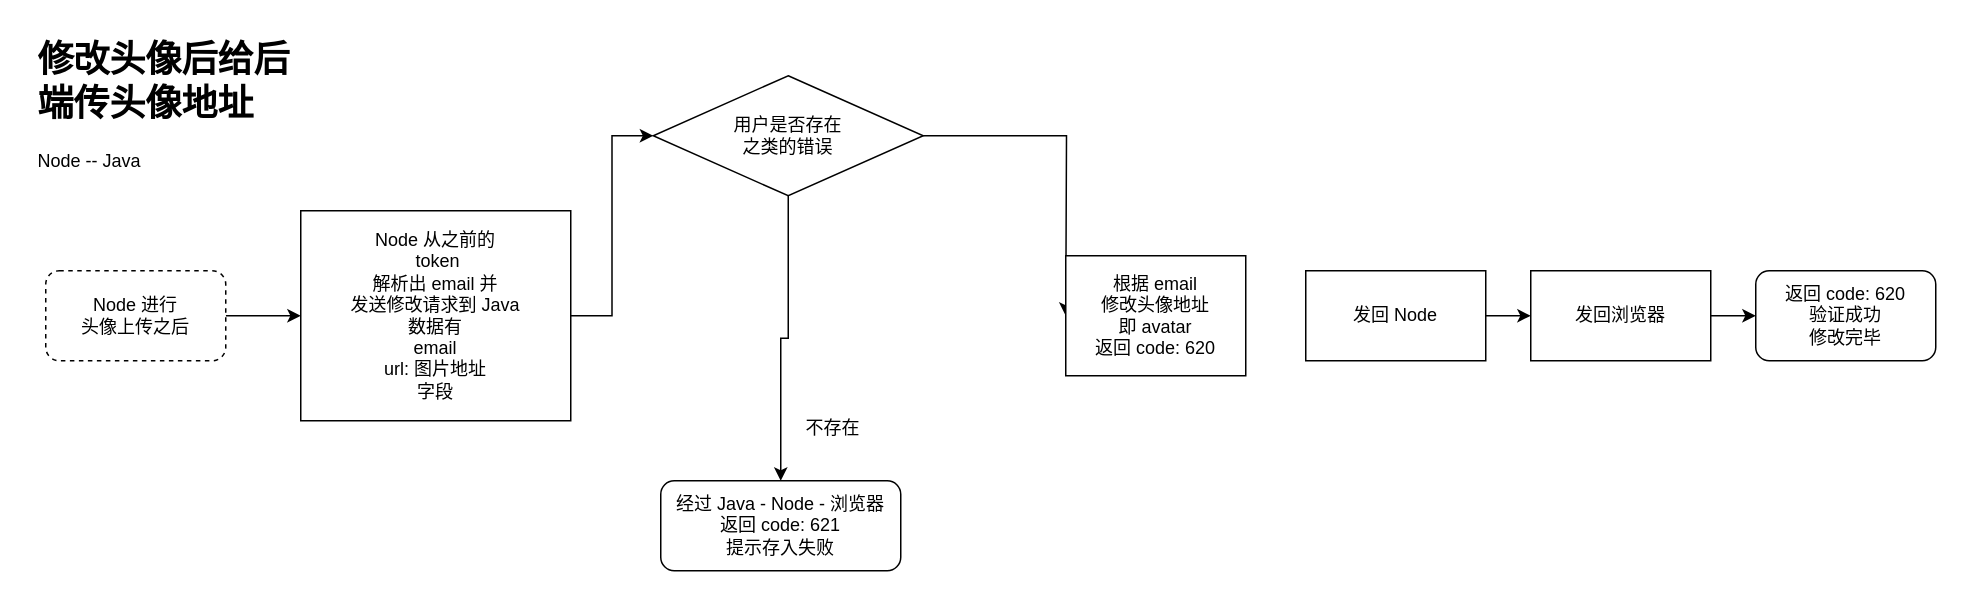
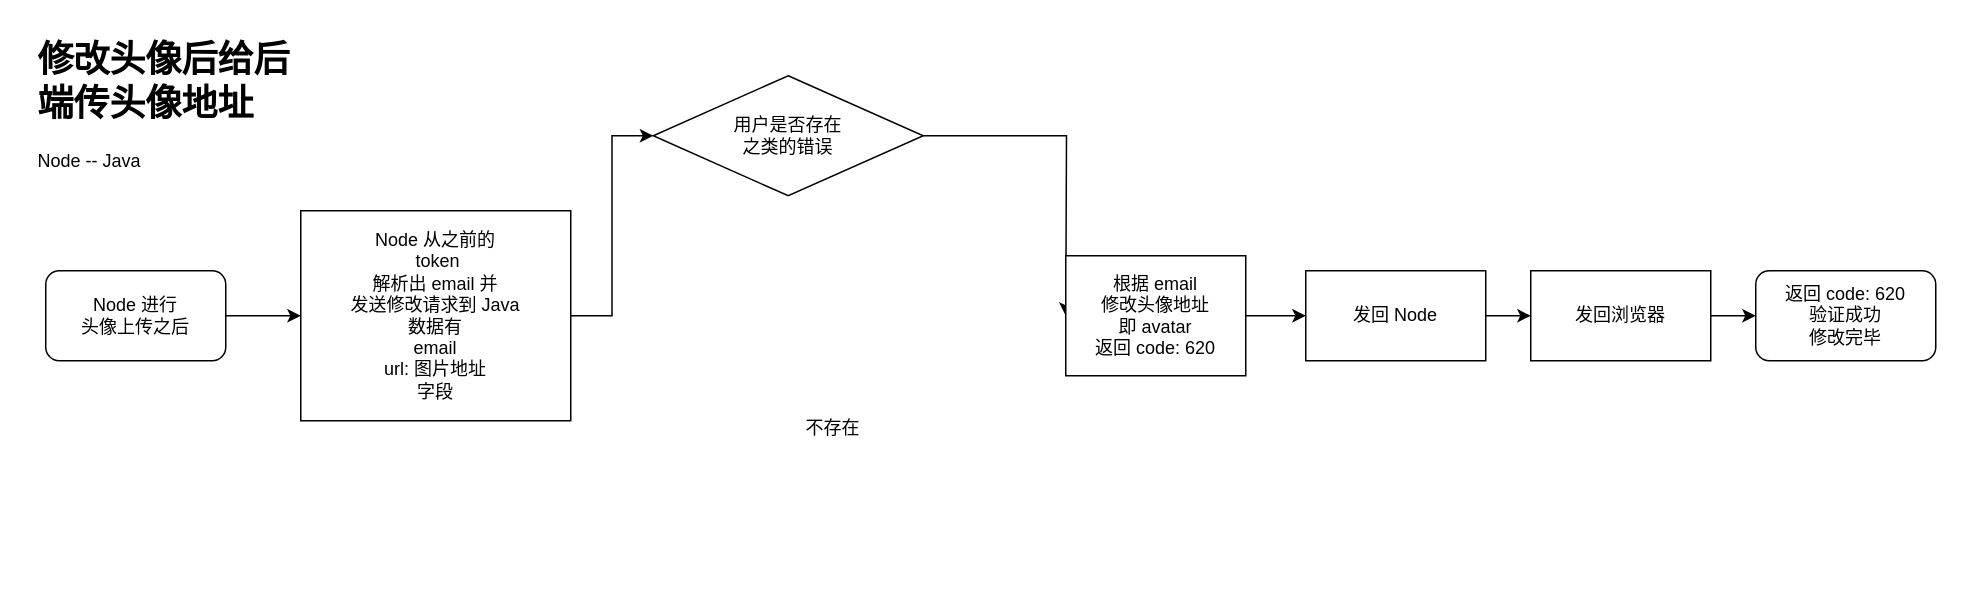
node "Node 进行 头像上传之后": style dashed -> solid
edge "根据 email 修改头像地址 即 avatar 返回 code: 620" -> "发回 Node": added
edge "用户是否存在 之类的错误" -> "经过 Java - Node - 浏览器 返回 code: 621 提示存入失败": removed
node "经过 Java - Node - 浏览器 返回 code: 621 提示存入失败": removed
